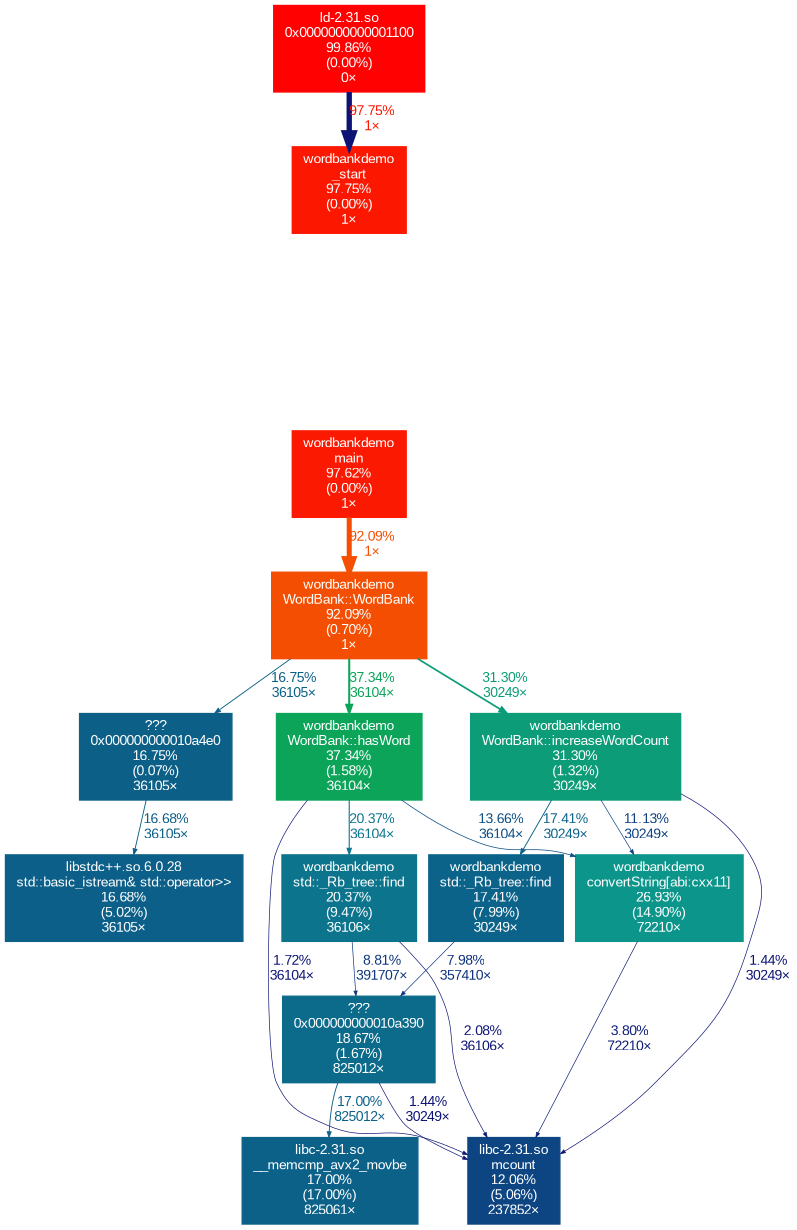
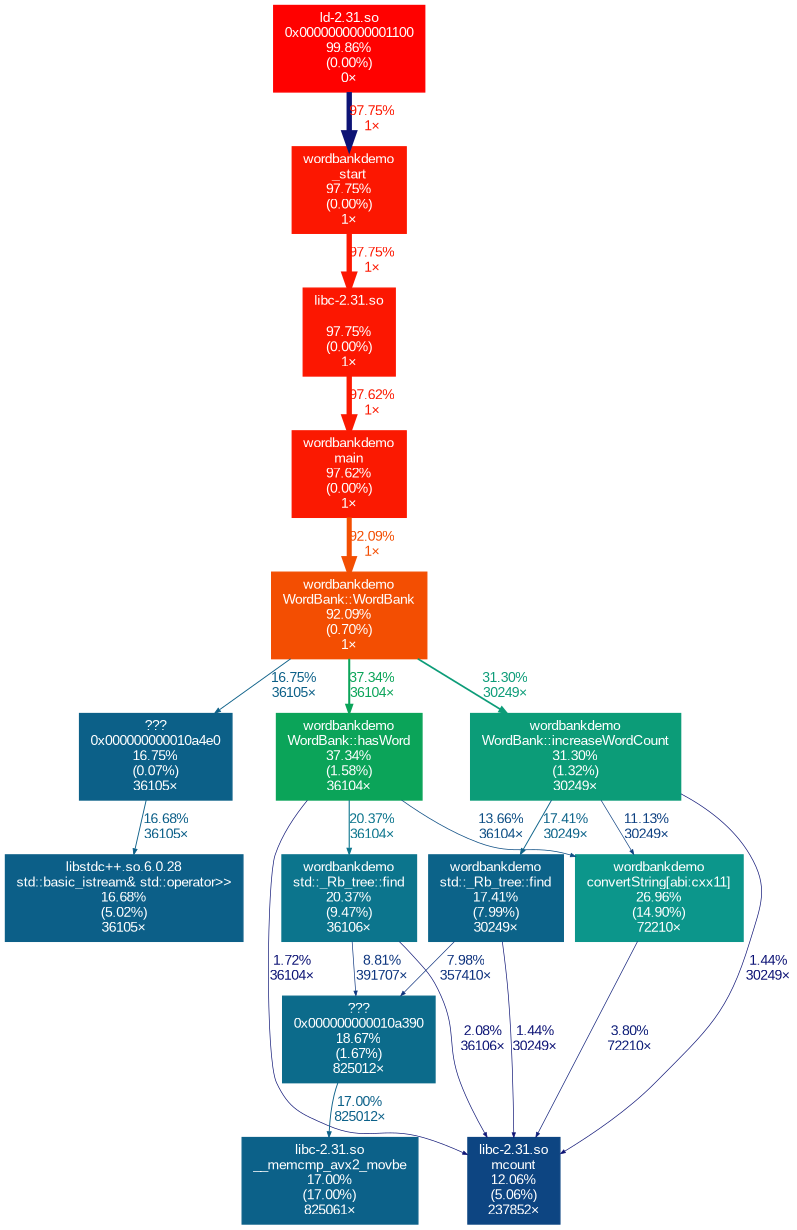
node "libc-2.31.so 97.75% (0.00%) 1×": added
node "wordbankdemo convertString[abi:cxx11] 26.93% (14.90%) 72210×": label "wordbankdemo convertString[abi:cxx11] 26.93% (14.90%) 72210×" -> "wordbankdemo convertString[abi:cxx11] 26.96% (14.90%) 72210×"
edge "??? 0x000000000010a390 18.67% (1.67%) 825012×" -> "libc-2.31.so mcount 12.06% (5.06%) 237852×": now "wordbankdemo std::_Rb_tree::find 17.41% (7.99%) 30249×" -> "libc-2.31.so mcount 12.06% (5.06%) 237852×"
